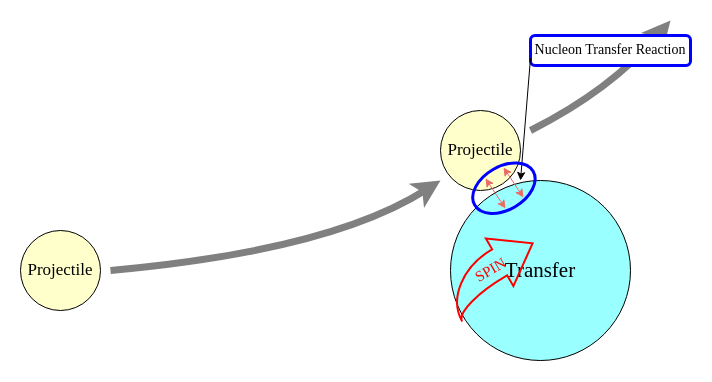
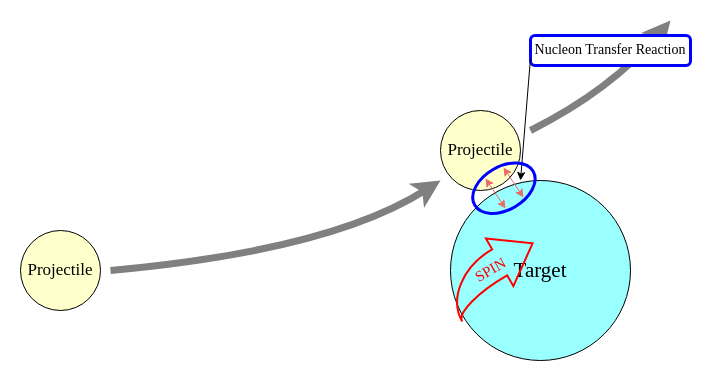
node "Transfer": label "Transfer" -> "Target"
